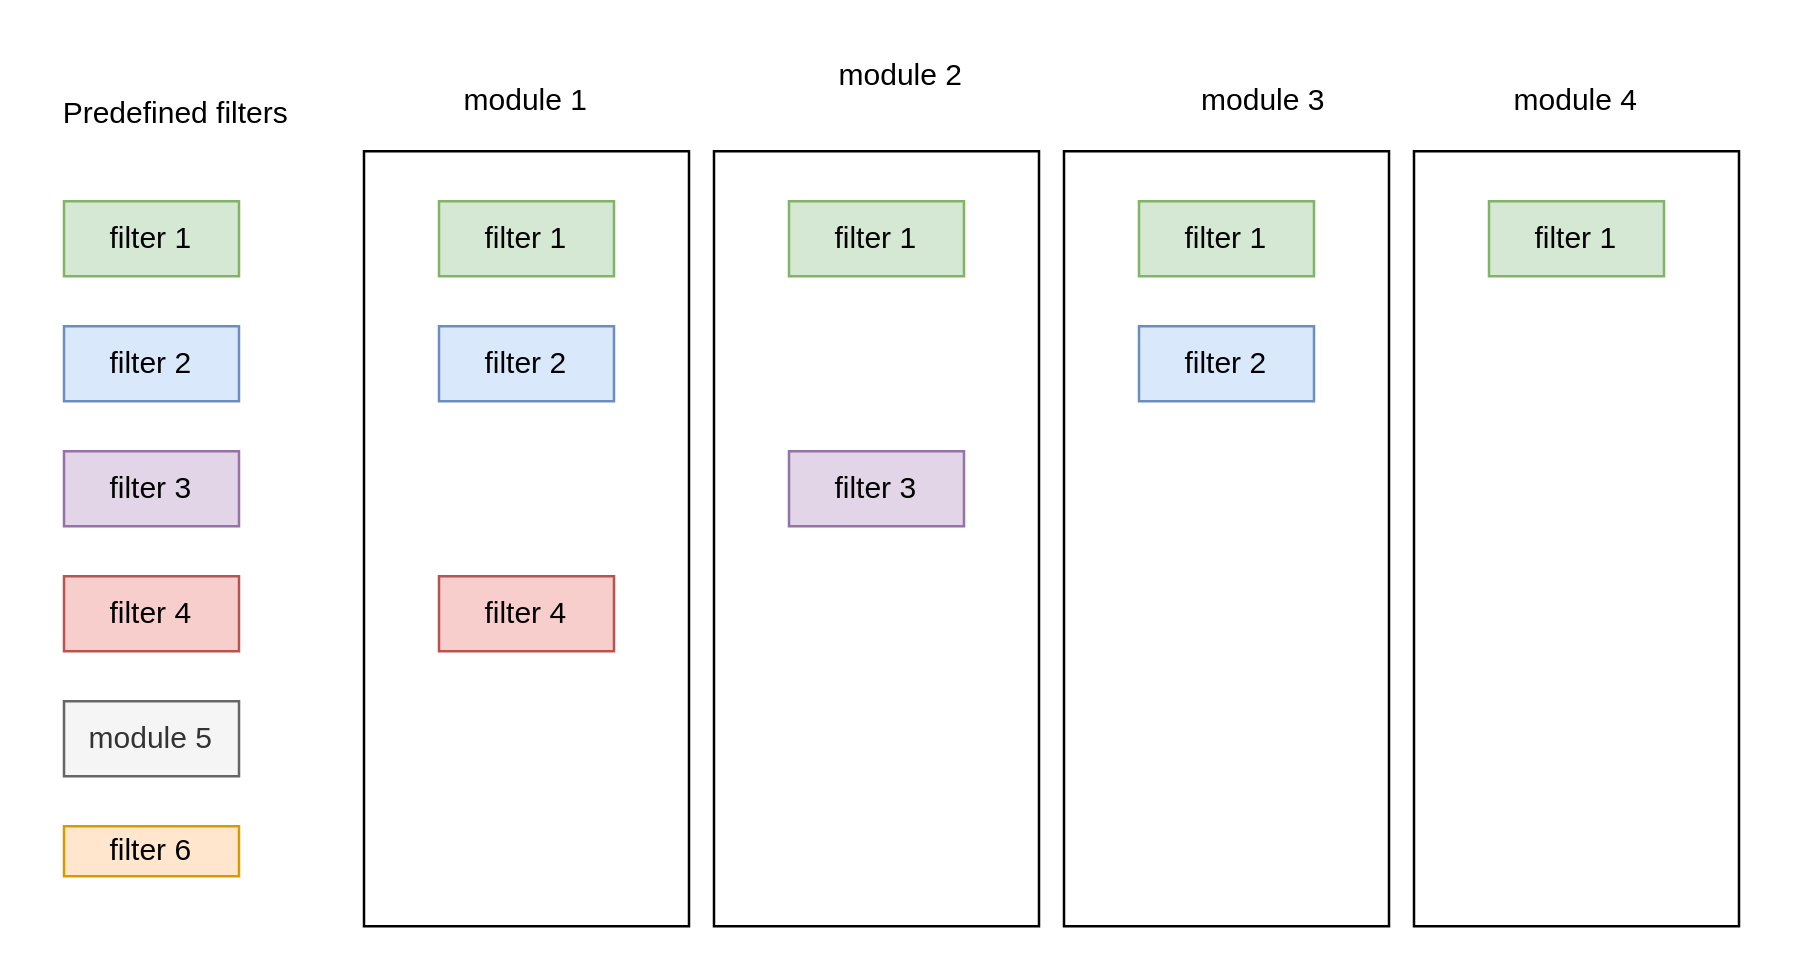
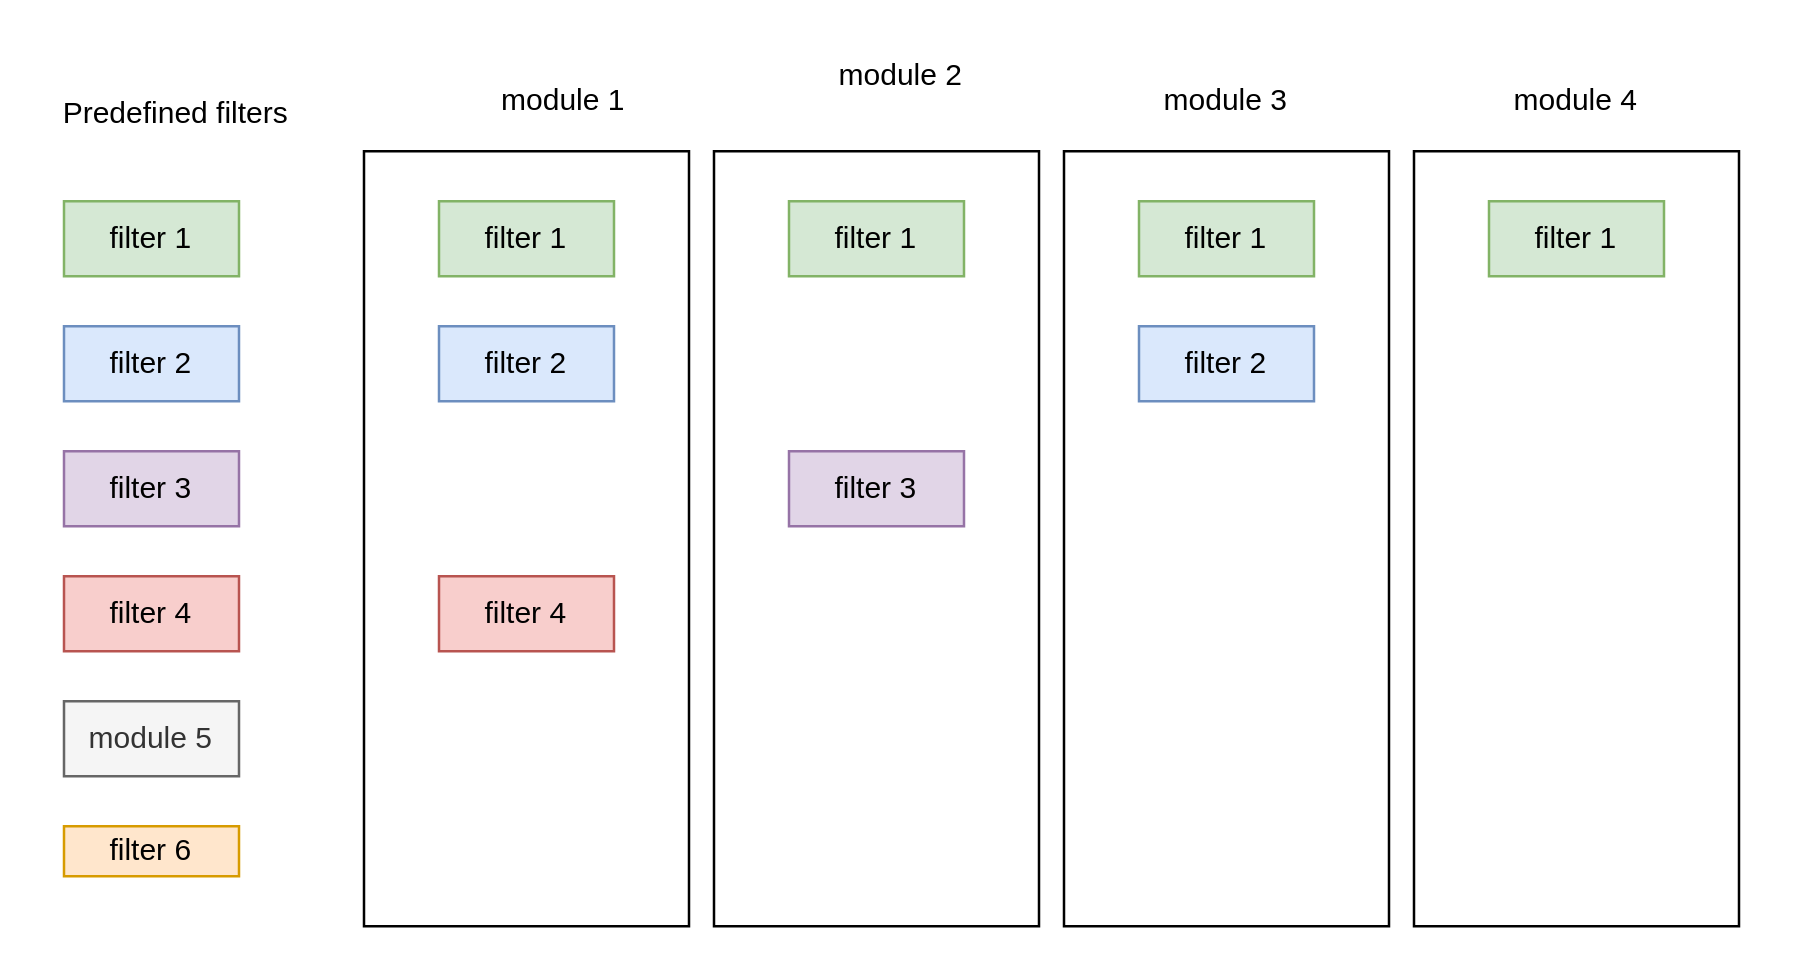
node "module 1": moved (526, 101) -> (564, 101)
node "module 3": moved (1264, 101) -> (1226, 101)
